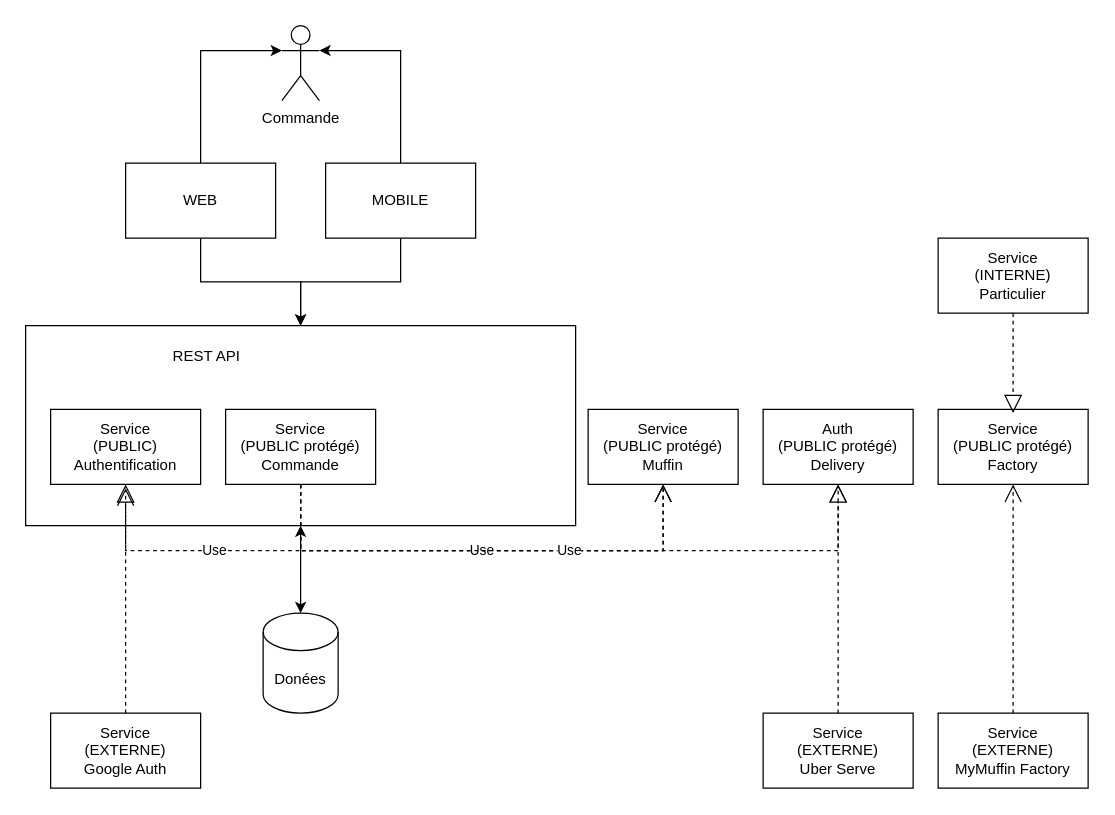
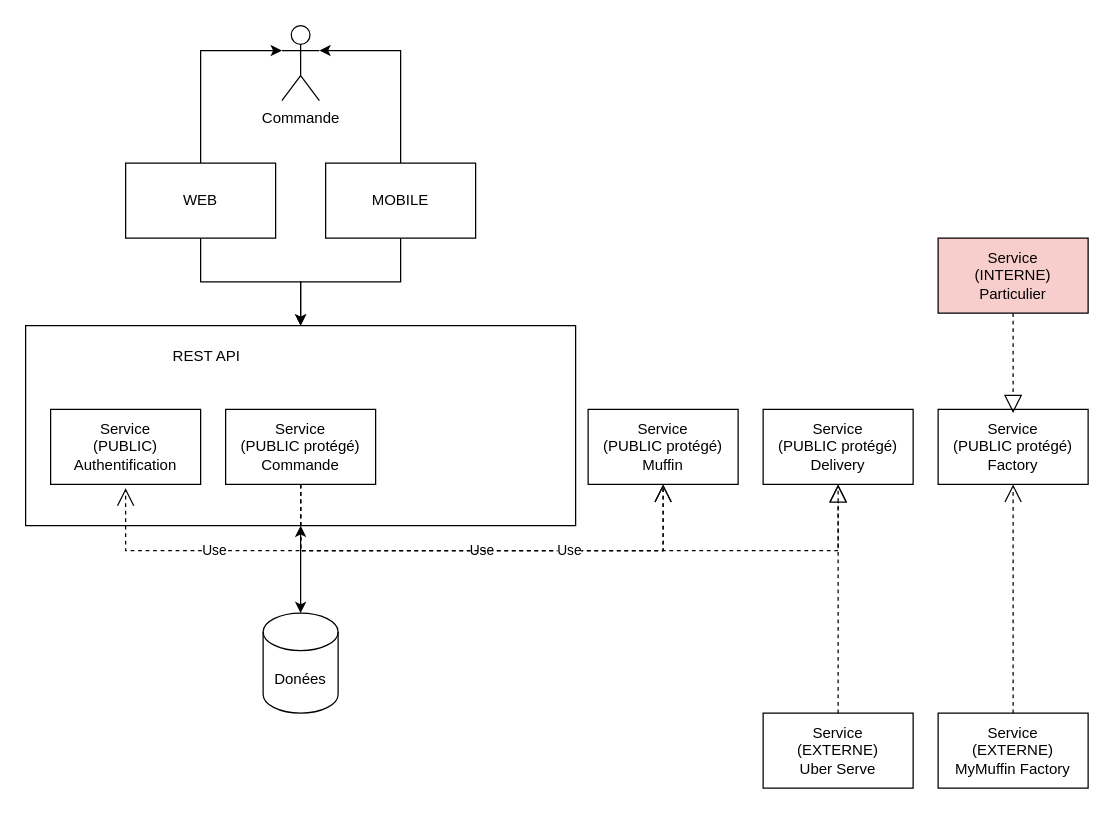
node "Service (INTERNE) Particulier": fillcolor #ffffff -> #f8cecc
node "Auth (PUBLIC protégé) Delivery": label "Auth (PUBLIC protégé) Delivery" -> "Service (PUBLIC protégé) Delivery"
edge "Service (EXTERNE) Google Auth" -> "Service (PUBLIC) Authentification": removed
node "Service (EXTERNE) Google Auth": removed
